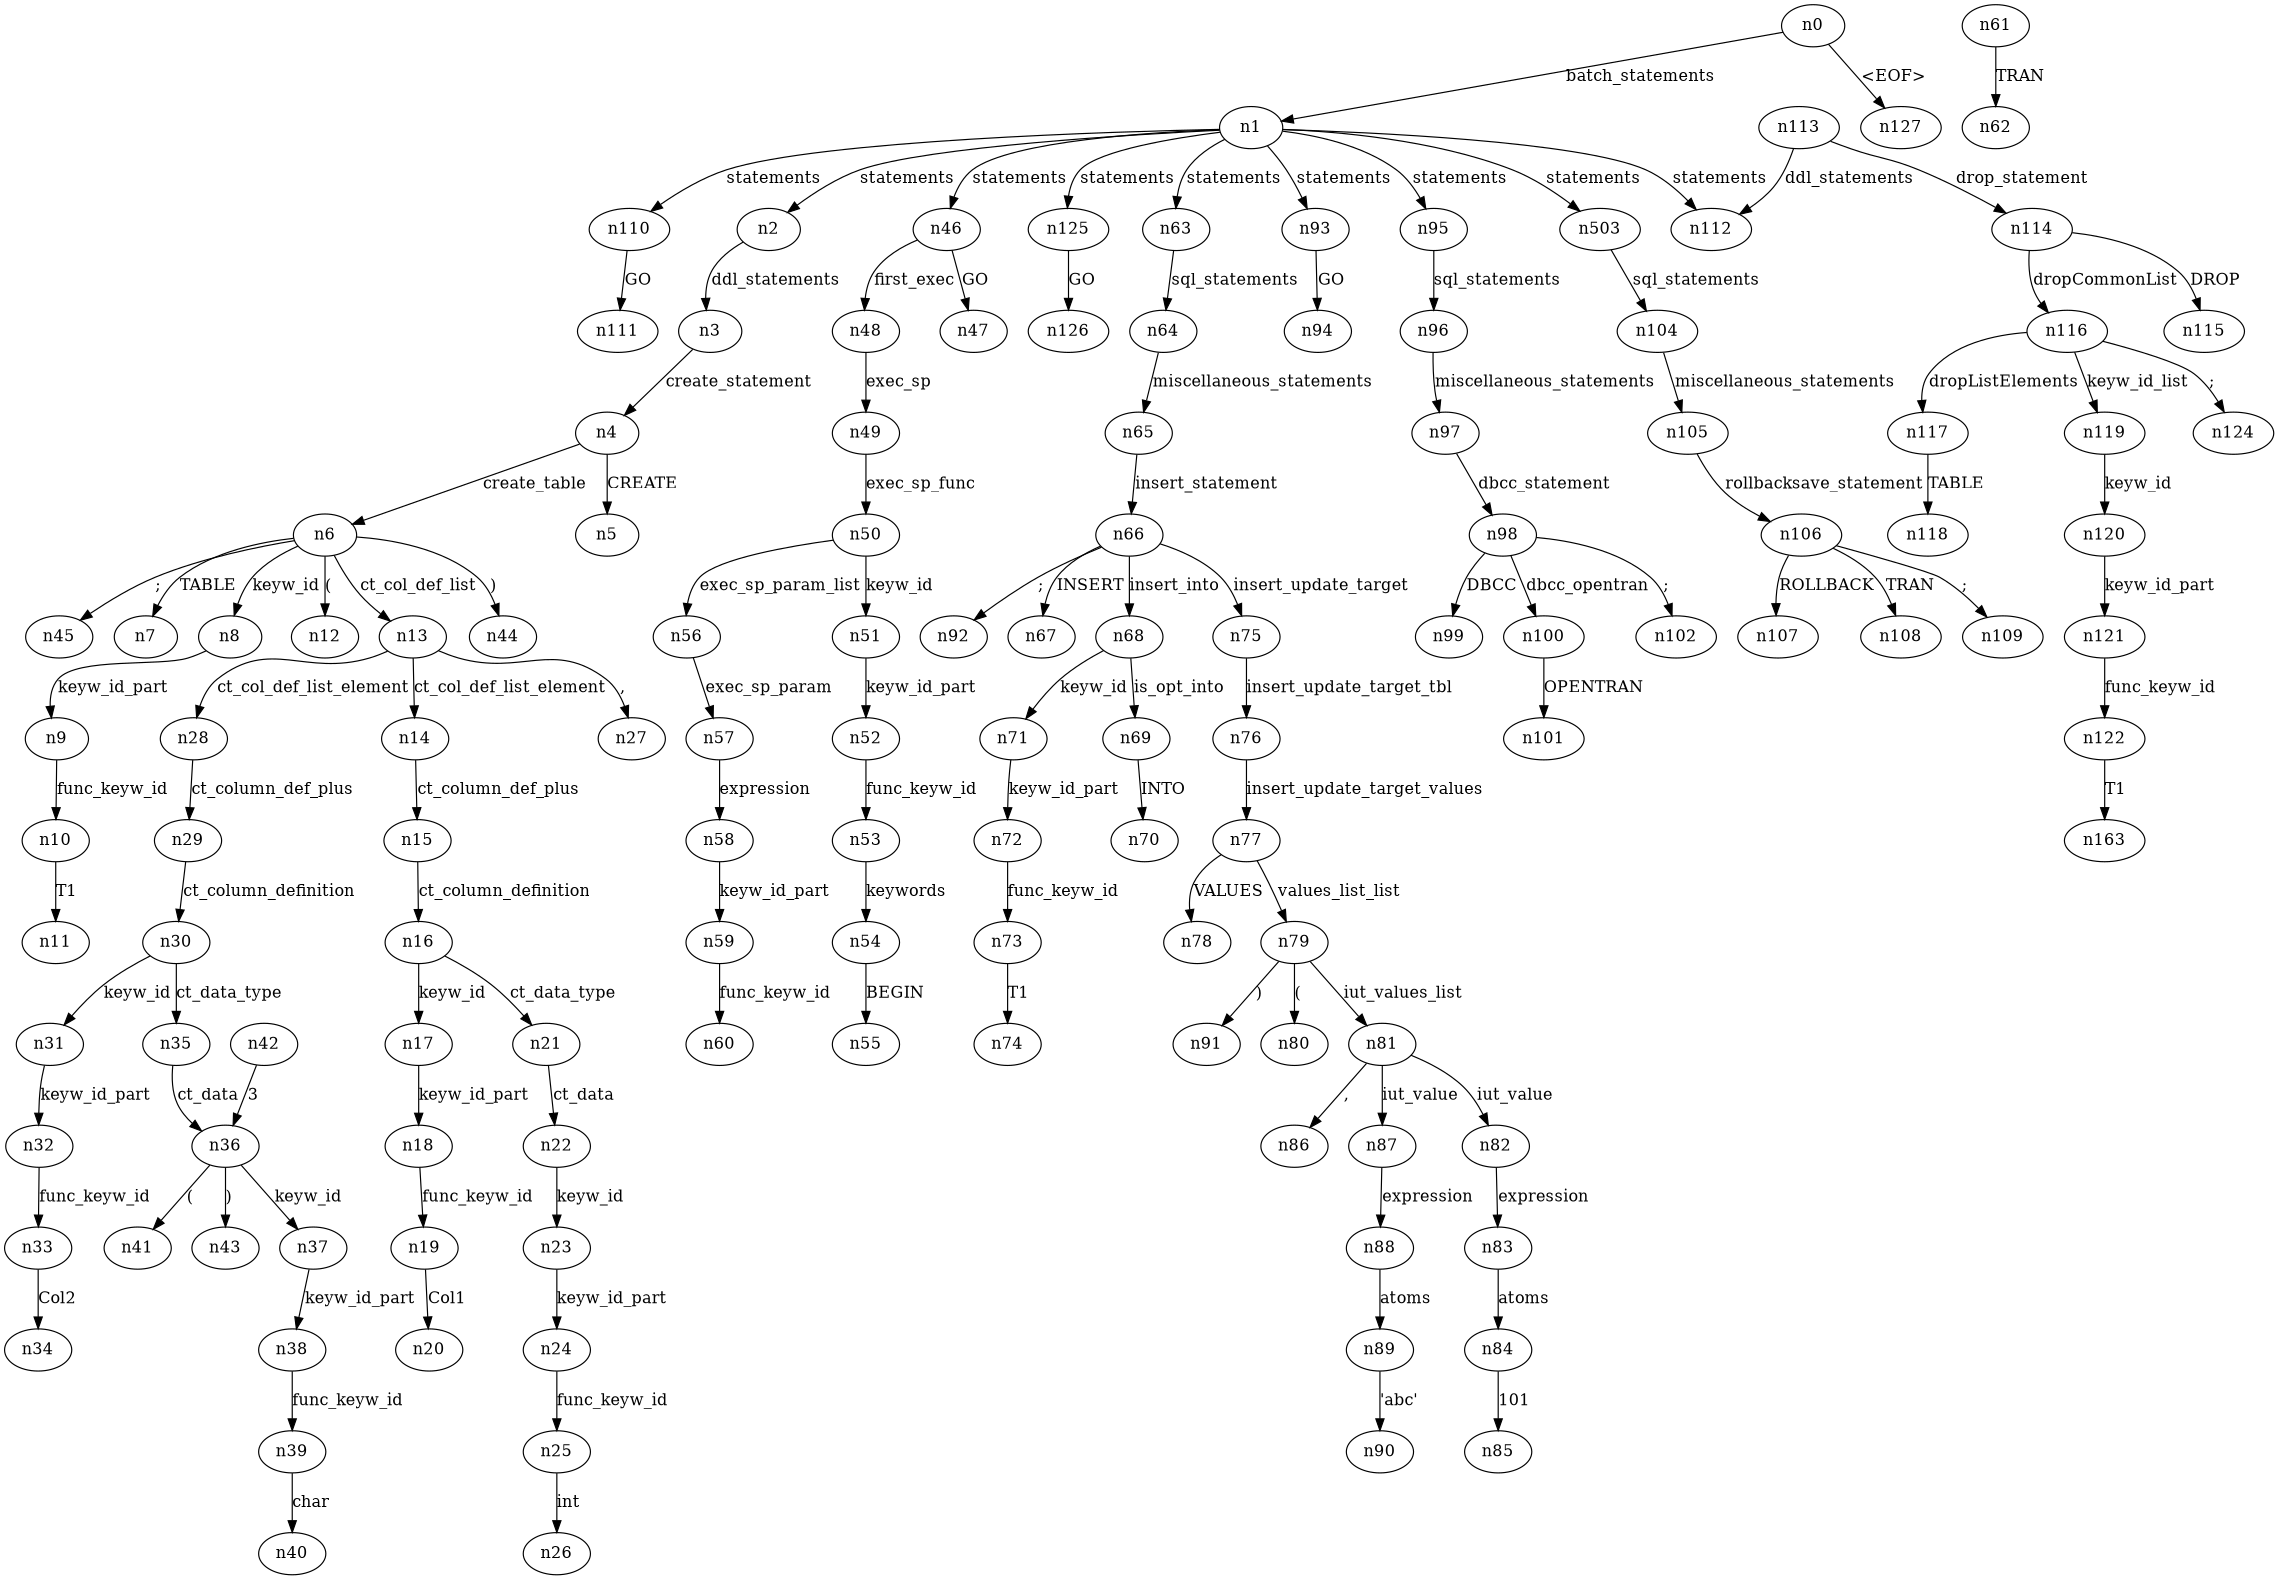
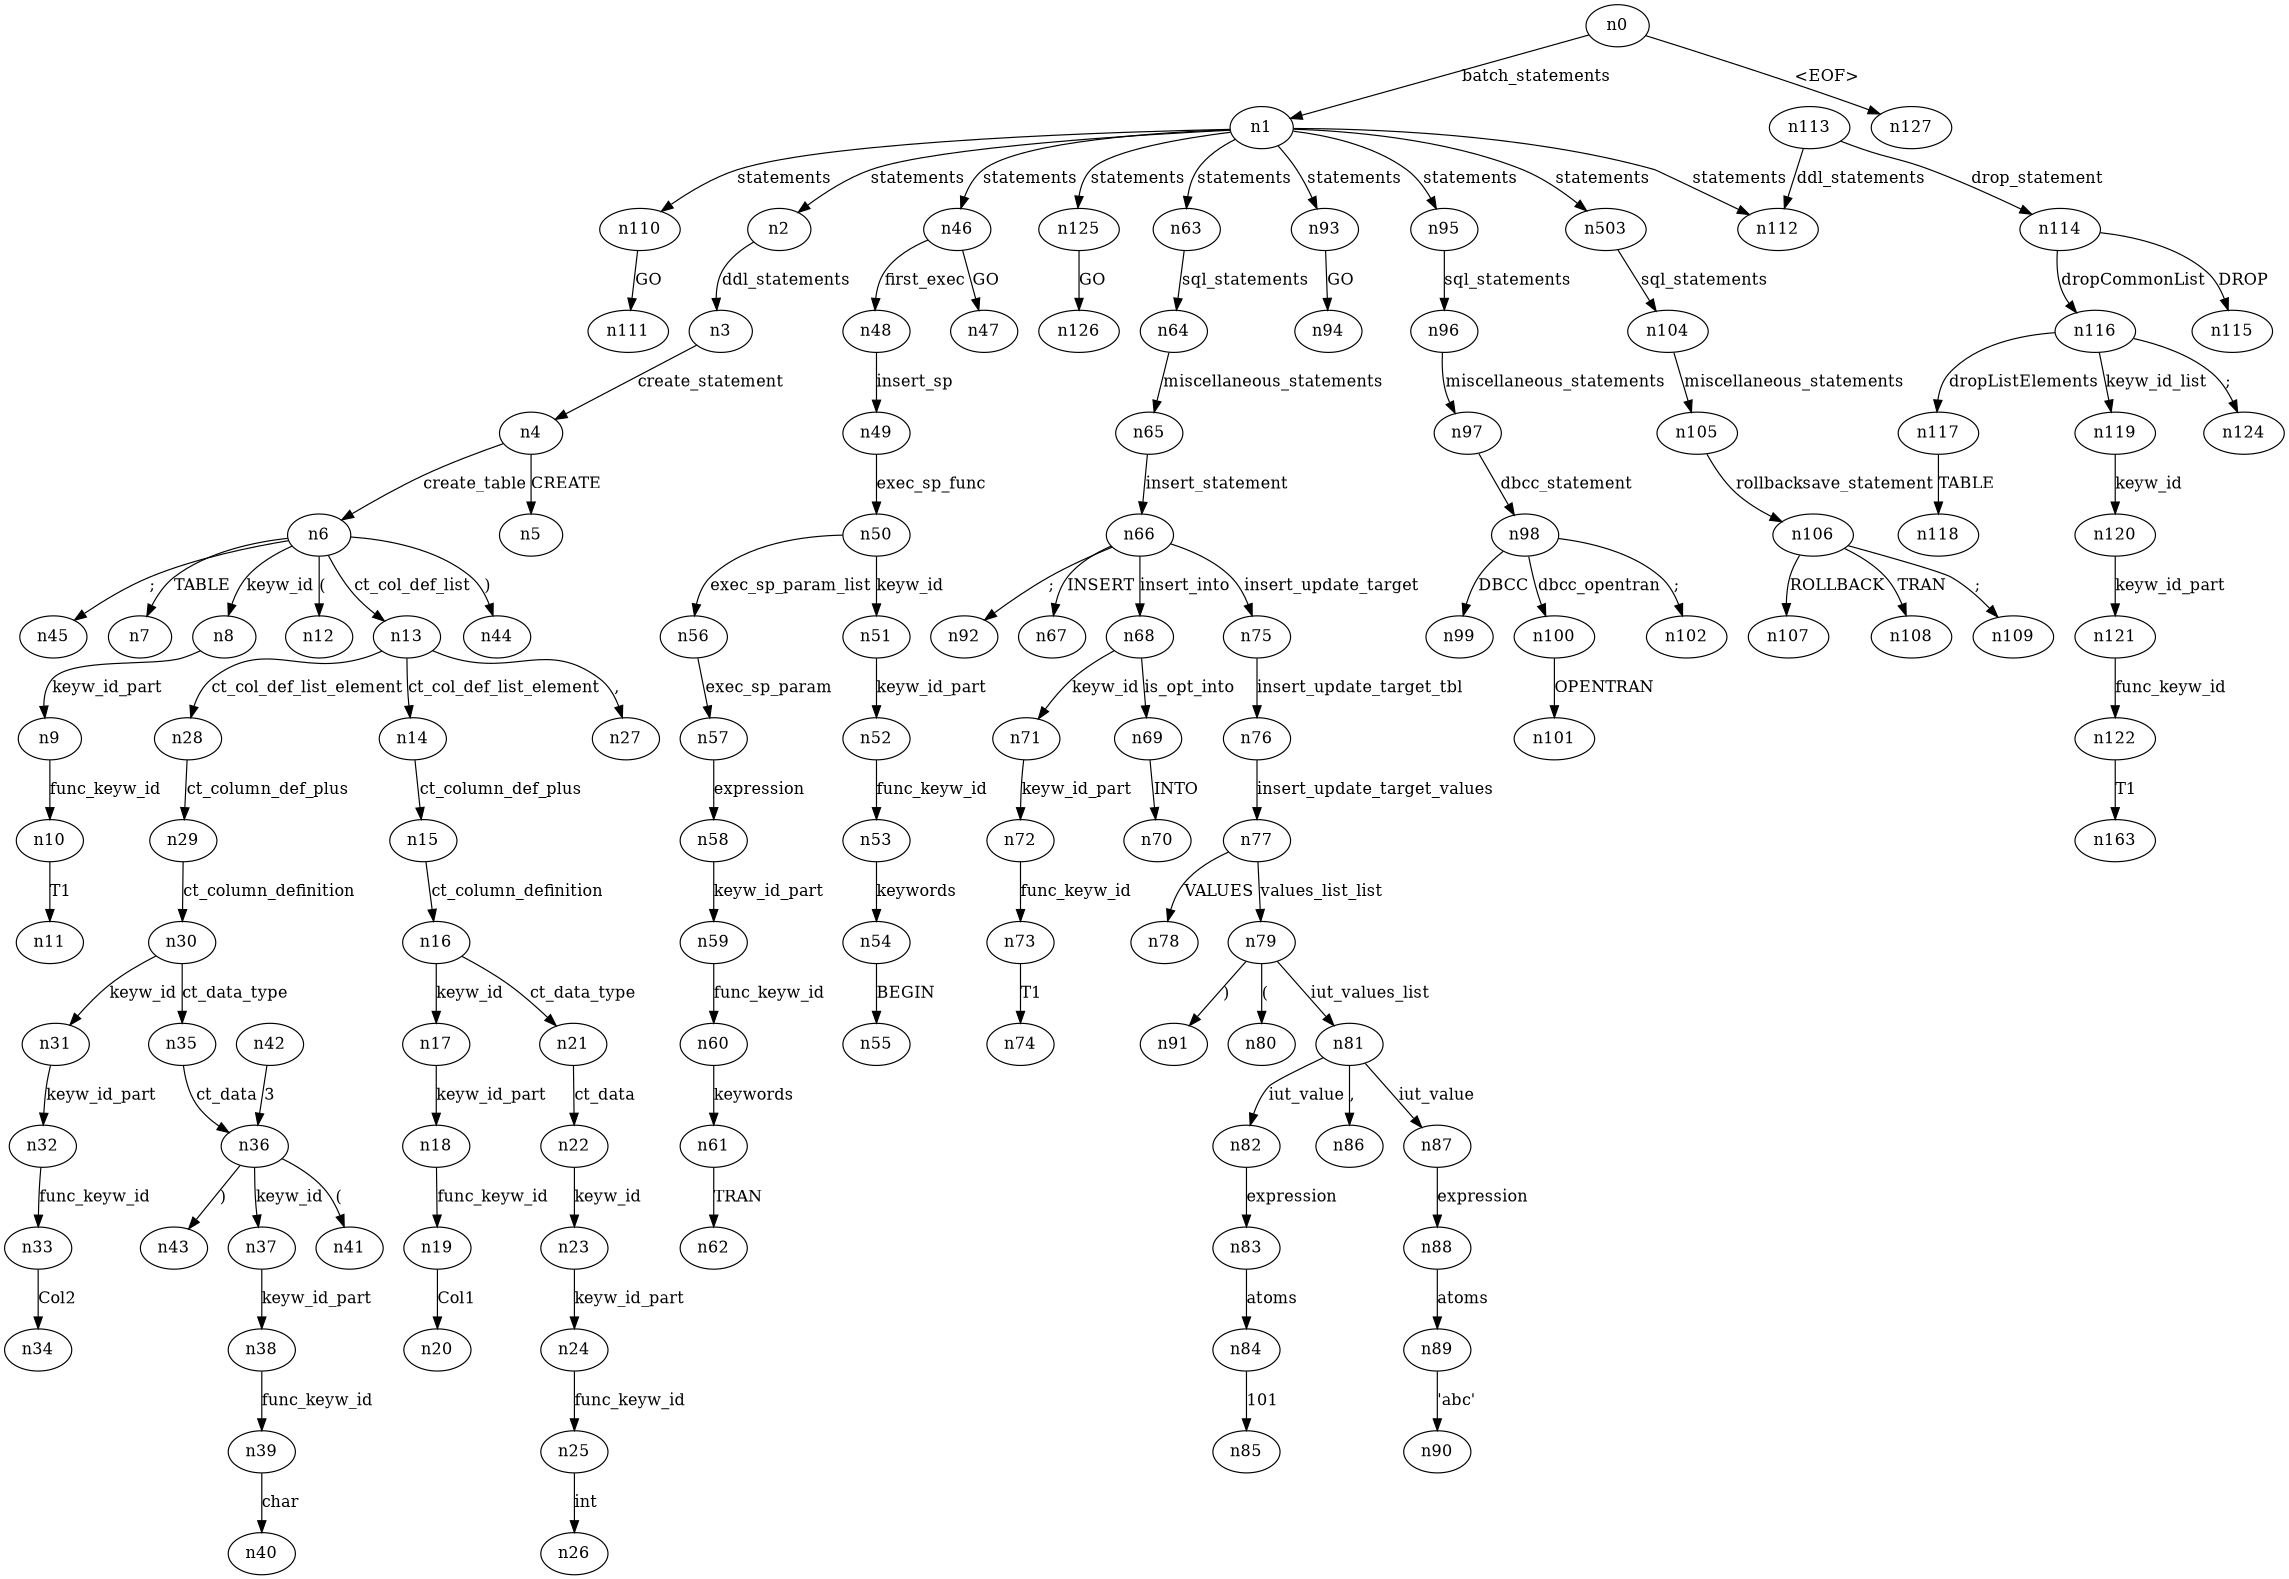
edge "n48" -> "n49": label "exec_sp" -> "insert_sp"
edge "n60" -> "n61": added, label "keywords"
